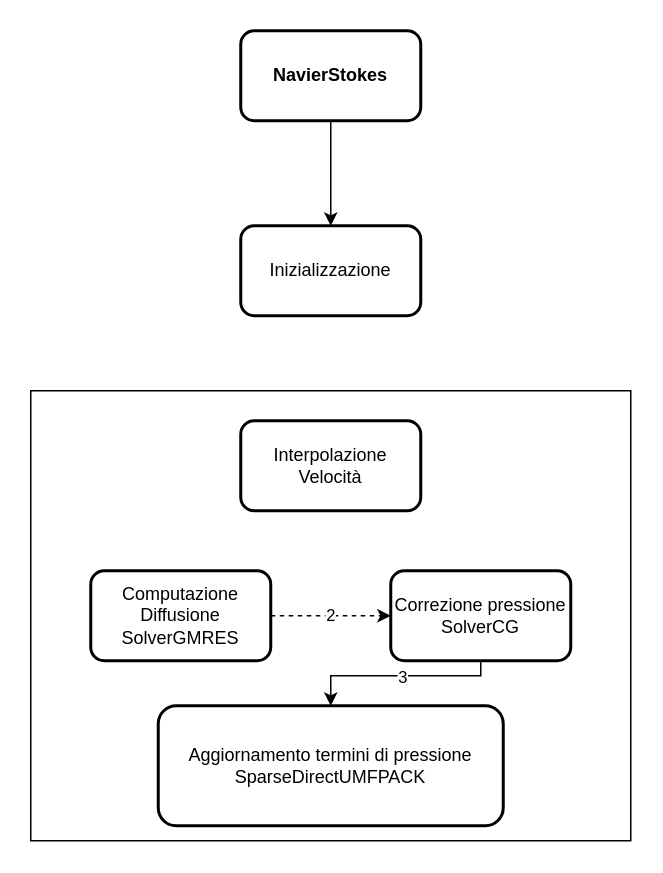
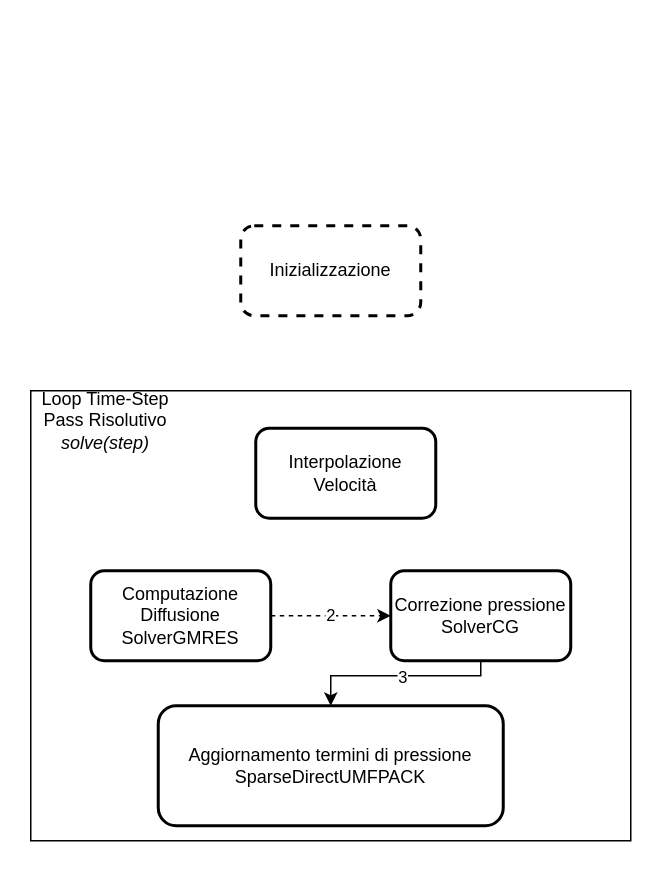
node "NavierStokes": removed
edge "NavierStokes" -> "Inizializzazione": removed
node "Inizializzazione": style solid -> dashed
node "Loop Time-Step Pass Risolutivo solve(step)": added
node "Interpolazione Velocità": moved (331, 466) -> (346, 473)
